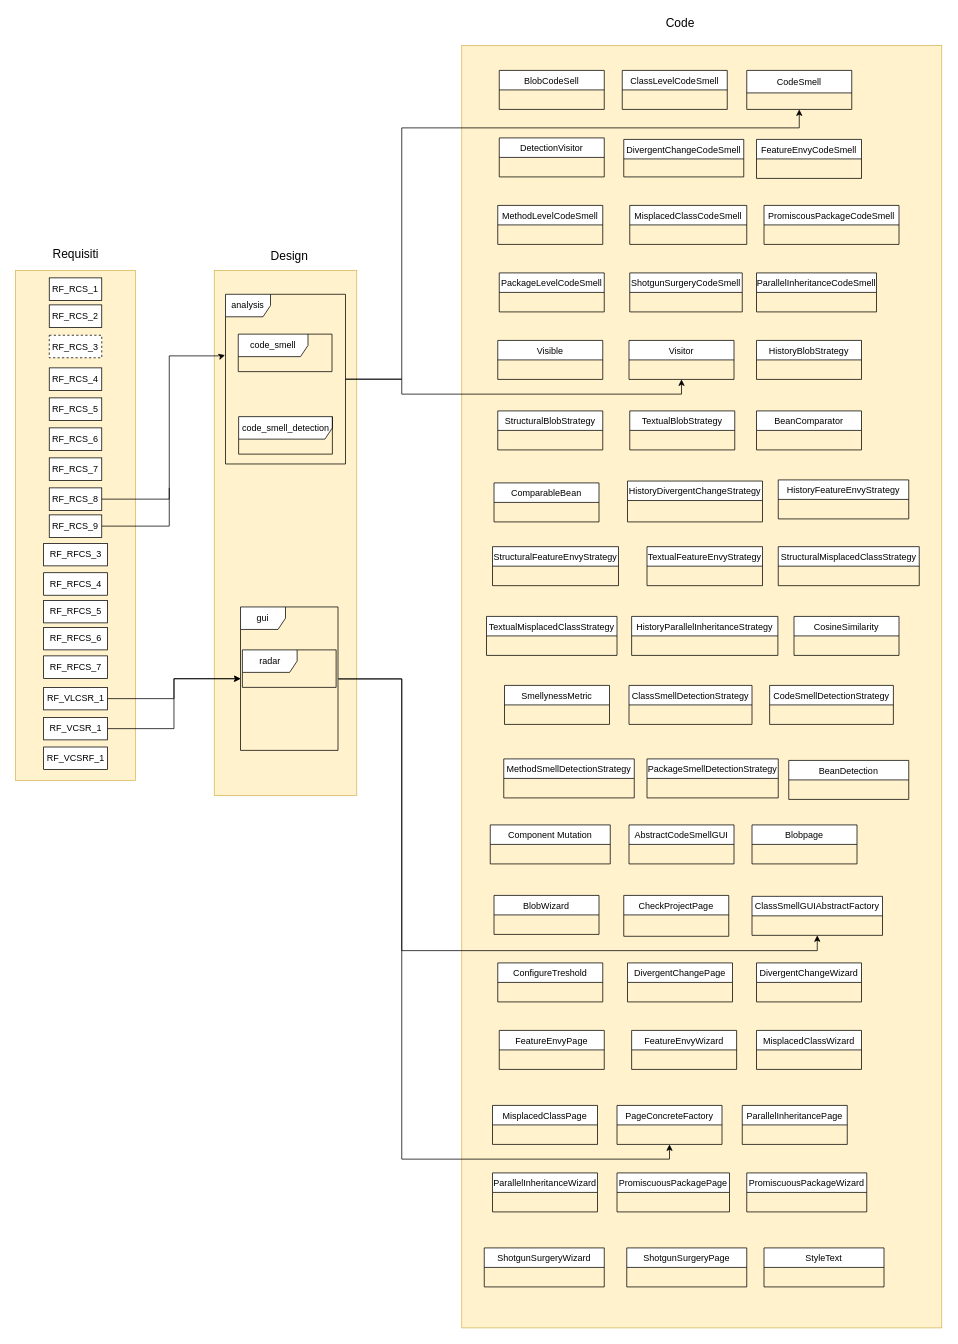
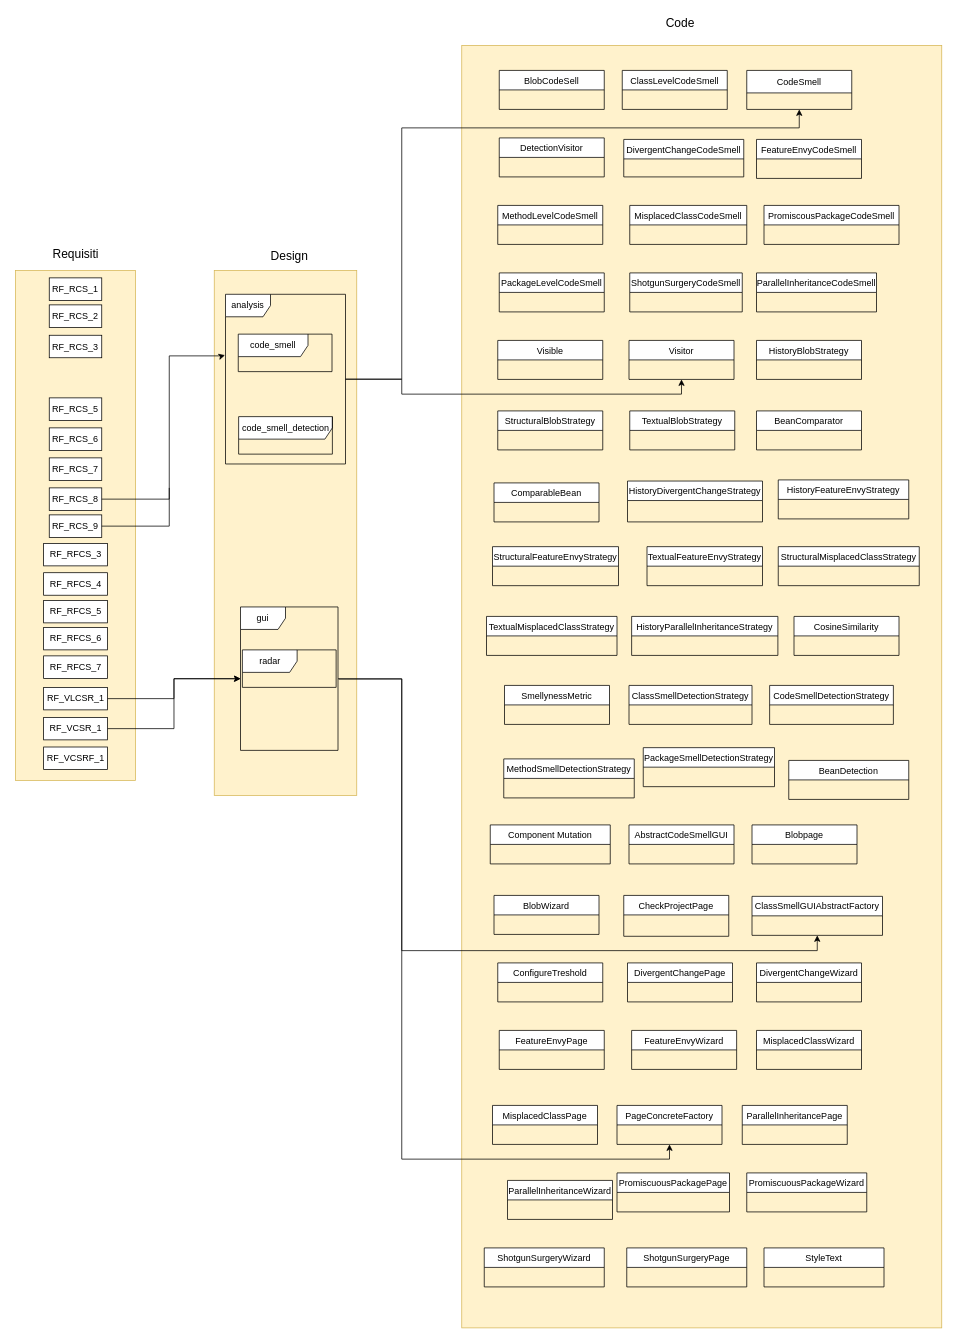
node "RF_RCS_3": style dashed -> solid
node "RF_RCS_4": removed
node "PackageSmellDetectionStrategy": moved (713, 778) -> (709, 767)
node "ParallelInheritanceWizard": moved (545, 1192) -> (560, 1200)
